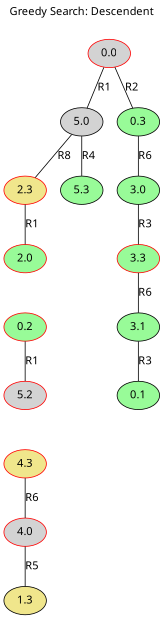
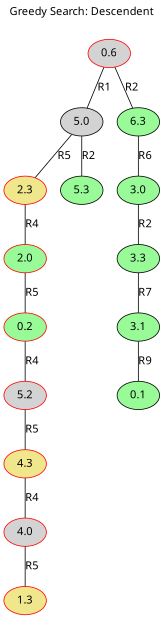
node "0.0": label "0.0" -> "0.6"
node "0.3": label "0.3" -> "6.3"
edge "5.0" -- "2.3": label "R8" -> "R5"
edge "5.0" -- "5.3": label "R4" -> "R2"
edge "2.3" -- "2.0": label "R1" -> "R4"
edge "3.0" -- "3.3": label "R3" -> "R2"
node "3.3": color red -> black
edge "2.0" -- "0.2": added, label "R5"
edge "3.3" -- "3.1": label "R6" -> "R7"
edge "0.2" -- "5.2": label "R1" -> "R4"
edge "3.1" -- "0.1": label "R3" -> "R9"
edge "5.2" -- "4.3": added, label "R5"
edge "4.3" -- "4.0": label "R6" -> "R4"
node "1.3": color black -> red
